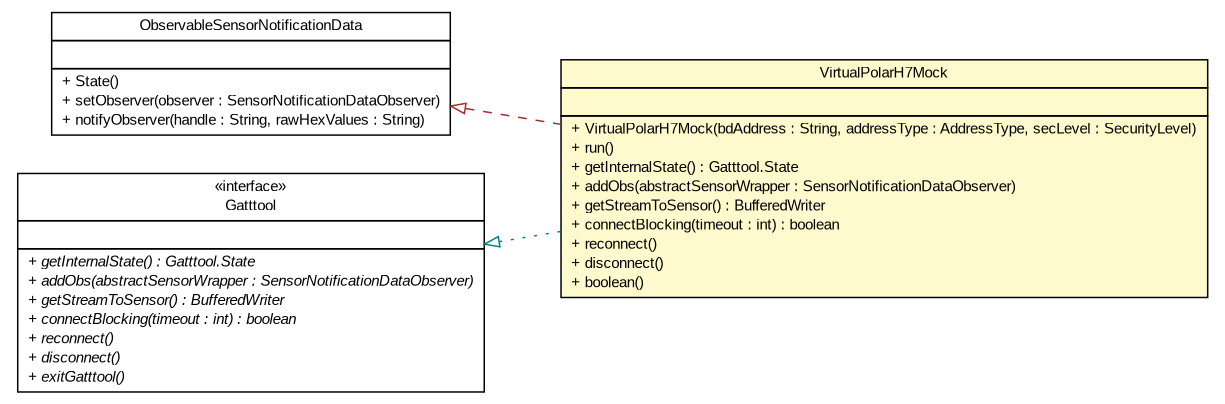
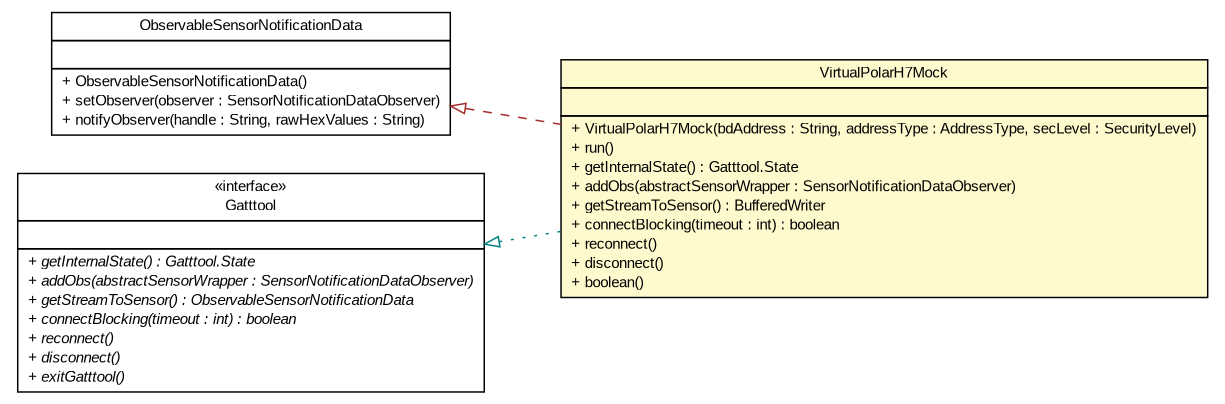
node "ObservableSensorNotificationData": text "+ State()" -> "+ ObservableSensorNotificationData()"
node "Gatttool": text "+ getStreamToSensor() : BufferedWriter" -> "+ getStreamToSensor() : ObservableSensorNotificationData"
